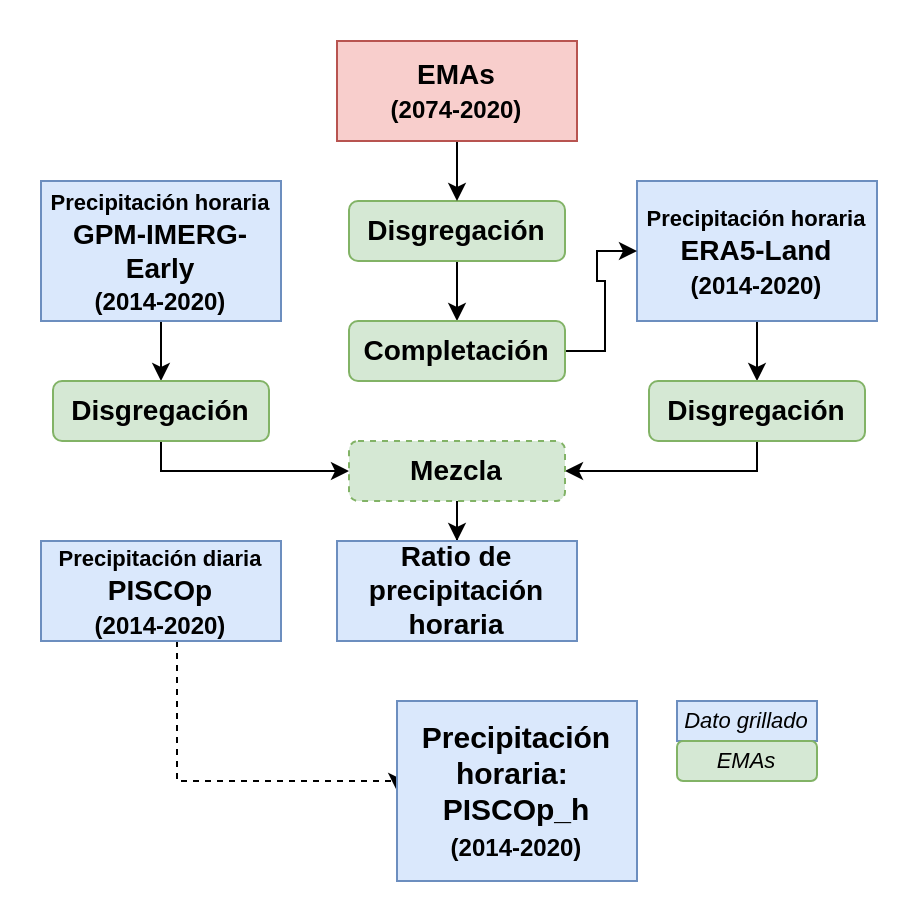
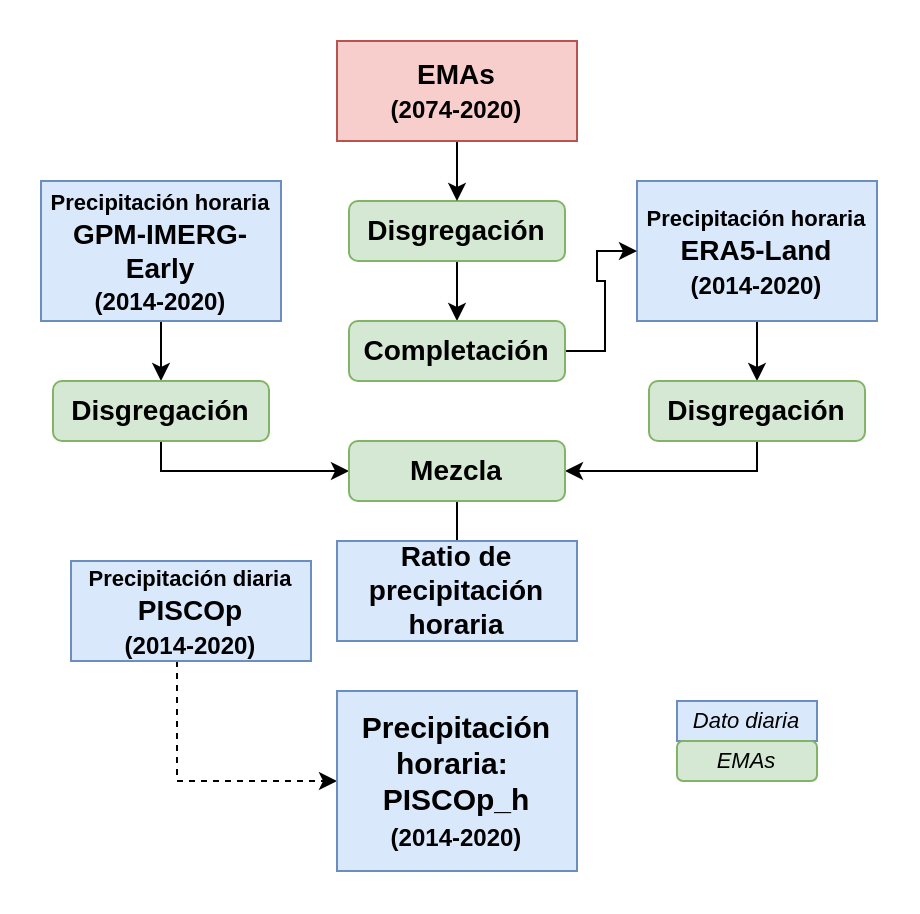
node "Mezcla": style dashed -> solid
edge "Mezcla" -> "Ratio de precipitación horaria": arrowhead classic -> none
node "Precipitación diaria PISCOp (2014-2020)": moved (161, 591) -> (191, 611)
node "Dato grillado": label "Dato grillado" -> "Dato diaria"
node "Precipitación horaria: PISCOp_h(2014-2020)": moved (517, 791) -> (457, 781)
